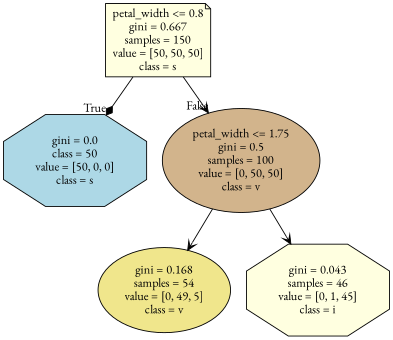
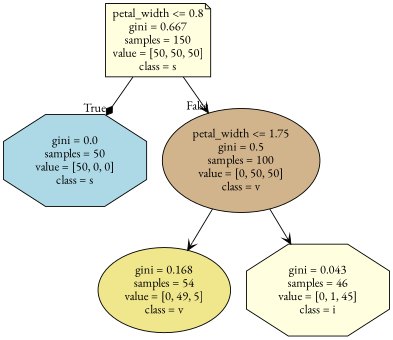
node "gini = 0.0 class = 50 value = [50, 0, 0] class = s": label "gini = 0.0 class = 50 value = [50, 0, 0] class = s" -> "gini = 0.0 samples = 50 value = [50, 0, 0] class = s"
